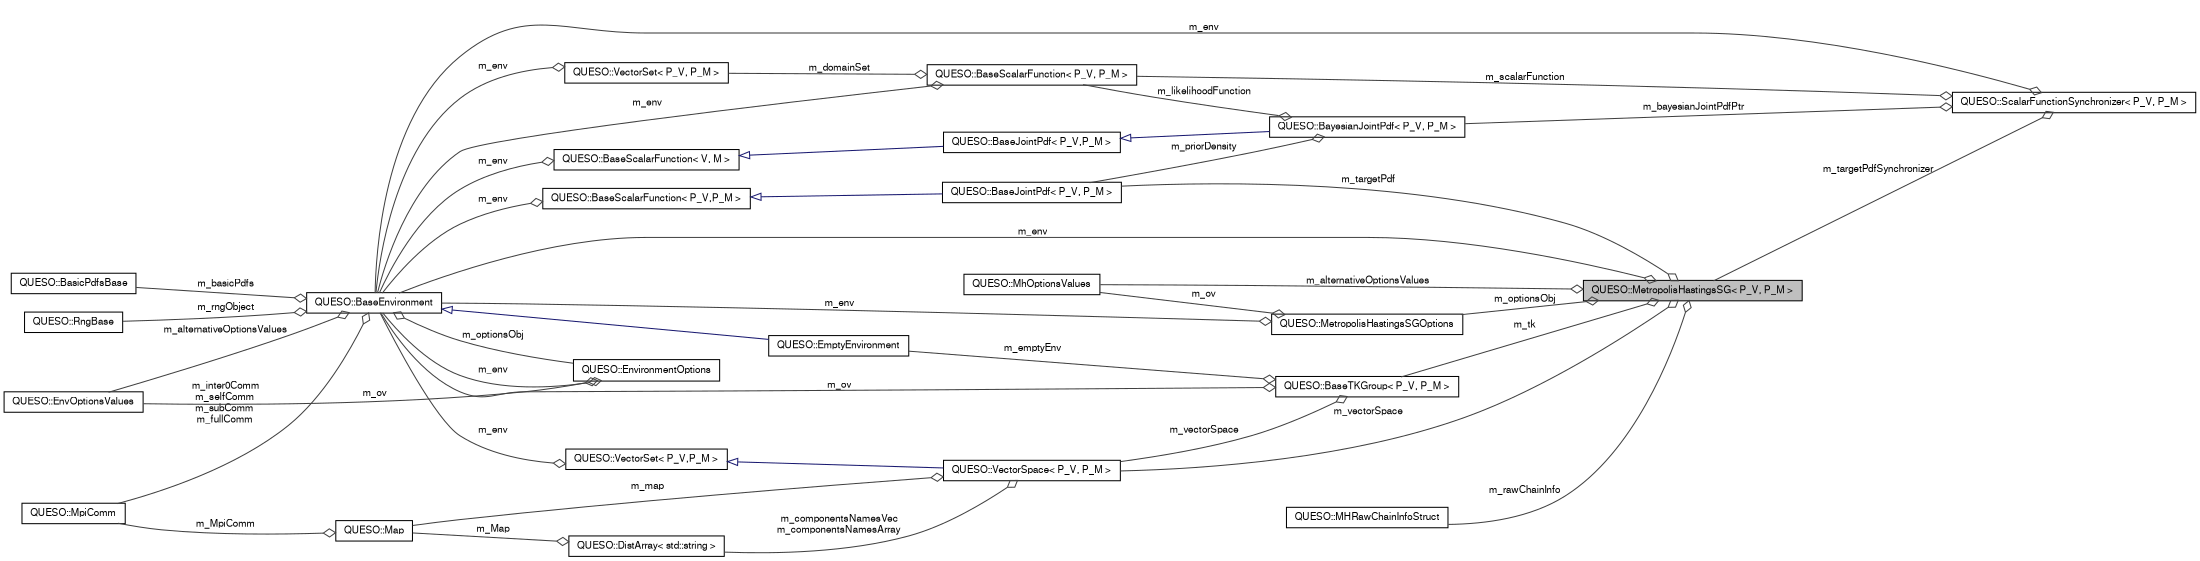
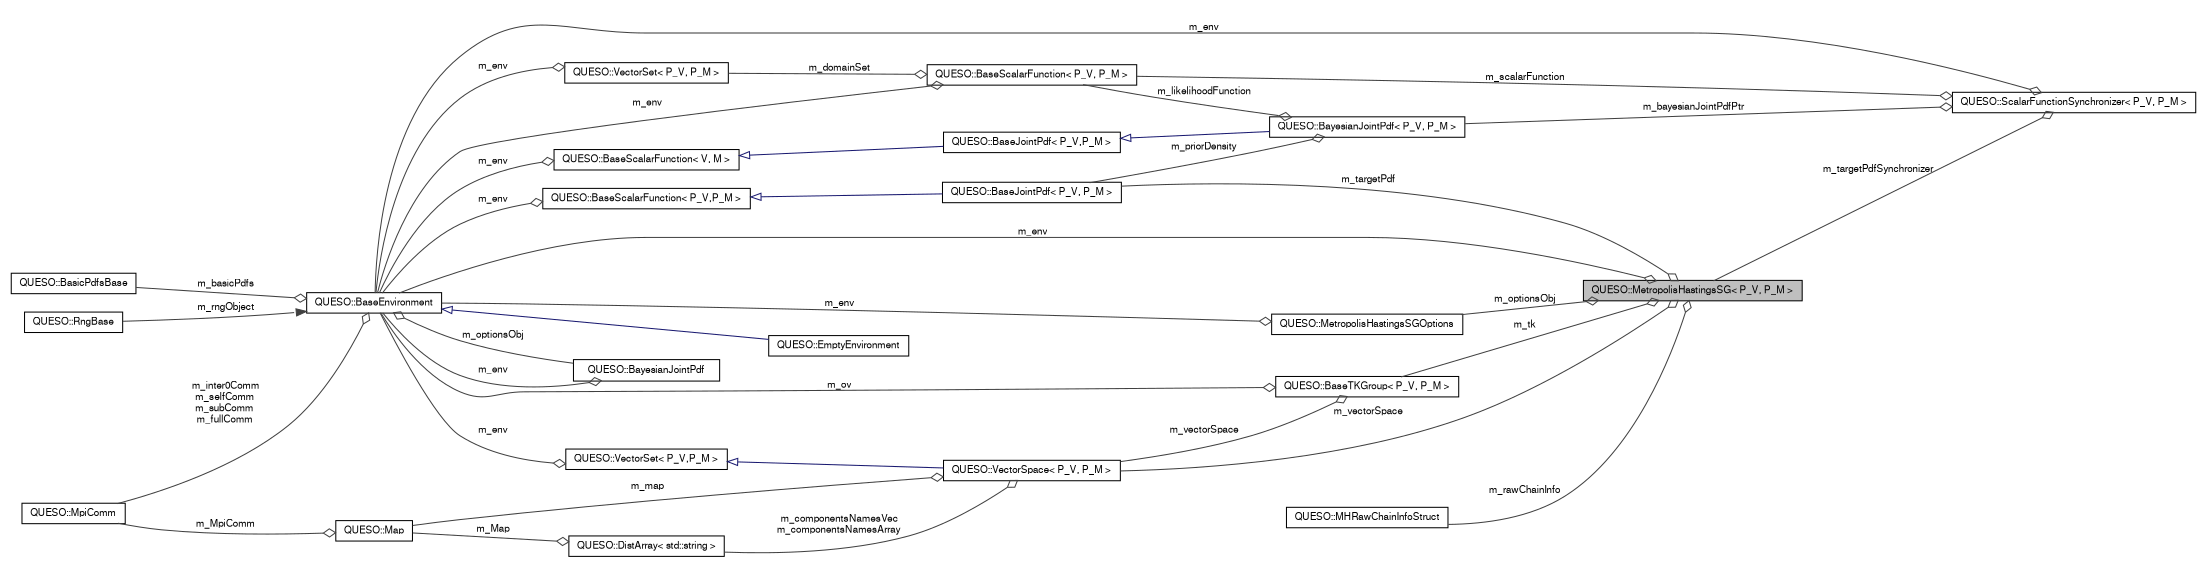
node "QUESO::MhOptionsValues": removed
edge "QUESO::RngBase" -> "QUESO::BaseEnvironment": arrowhead odiamond -> normal
edge "QUESO::EmptyEnvironment" -> "QUESO::BaseTKGroup< P_V, P_M >": removed, label "m_emptyEnv"
node "QUESO::EnvironmentOptions": label "QUESO::EnvironmentOptions" -> "QUESO::BayesianJointPdf"
node "QUESO::EnvOptionsValues": removed
